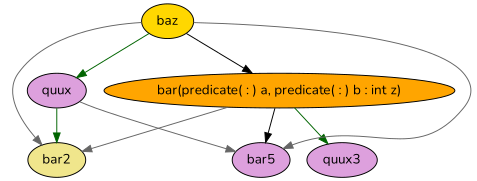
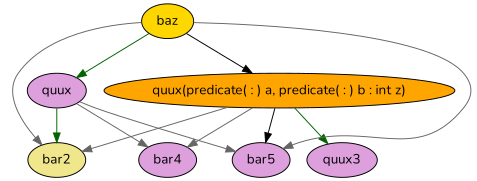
node "bar(predicate( : ) a, predicate( : ) b : int z)": label "bar(predicate( : ) a, predicate( : ) b : int z)" -> "quux(predicate( : ) a, predicate( : ) b : int z)"
node "bar4": added
